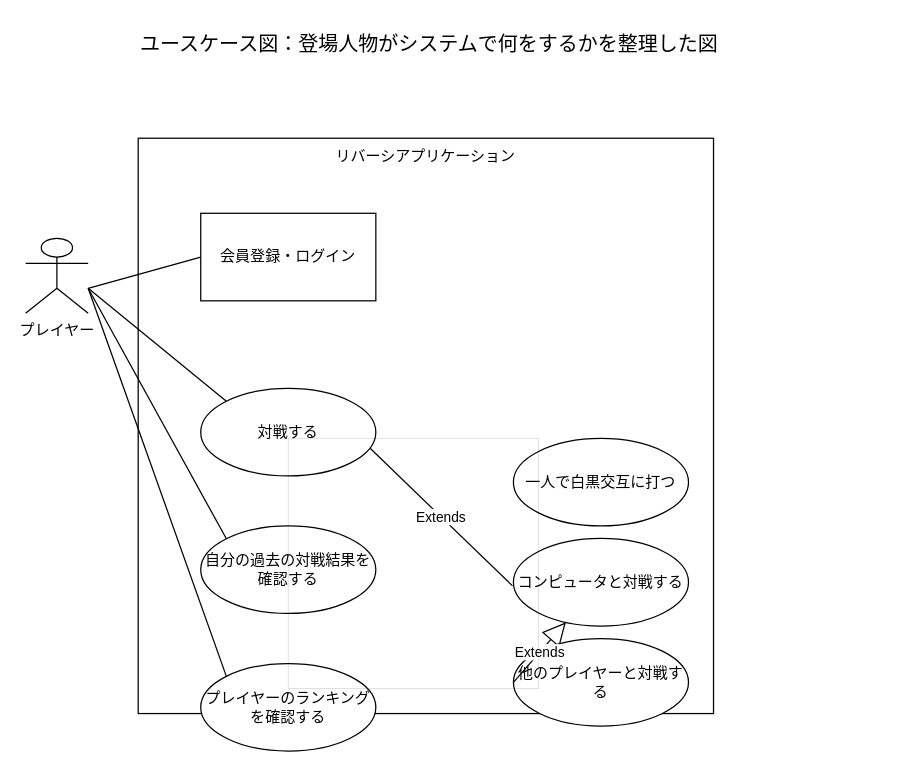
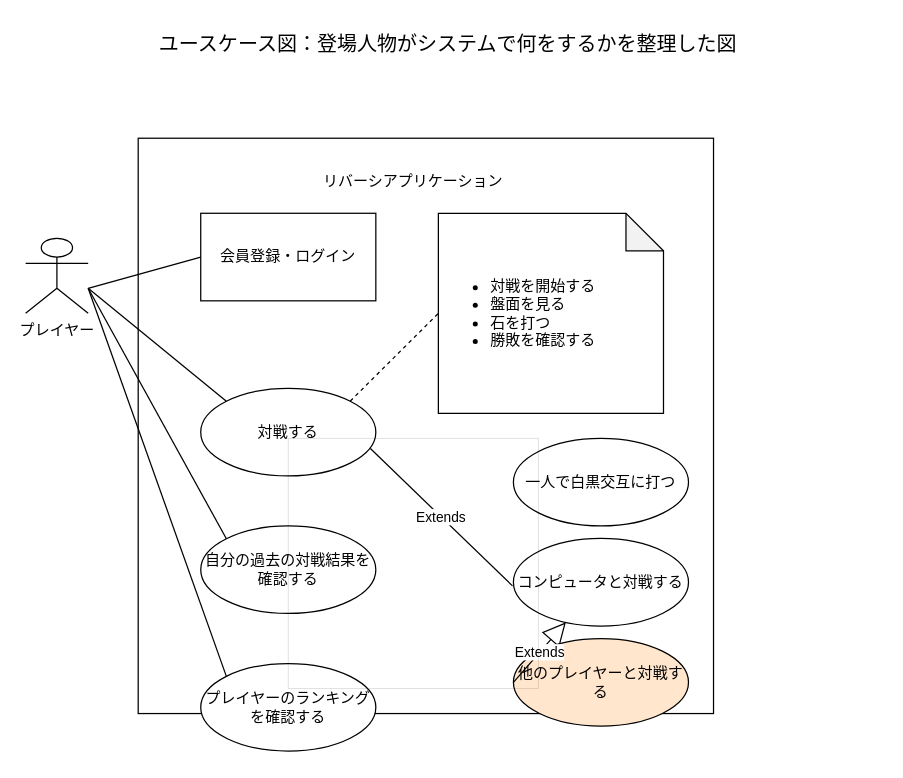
node "ユースケース図：登場人物がシステムで何をするかを整理した図": moved (507, 44) -> (526, 44)
node "リバーシアプリケーション": moved (426, 157) -> (413, 182)
node "対戦を開始する 盤面を見る 石を打つ 勝敗を確認する": added
edge "対戦を開始する 盤面を見る 石を打つ 勝敗を確認する" -- "対戦する": added
node "他のプレイヤーと対戦する": fillcolor #ffffff -> #ffe6cc
